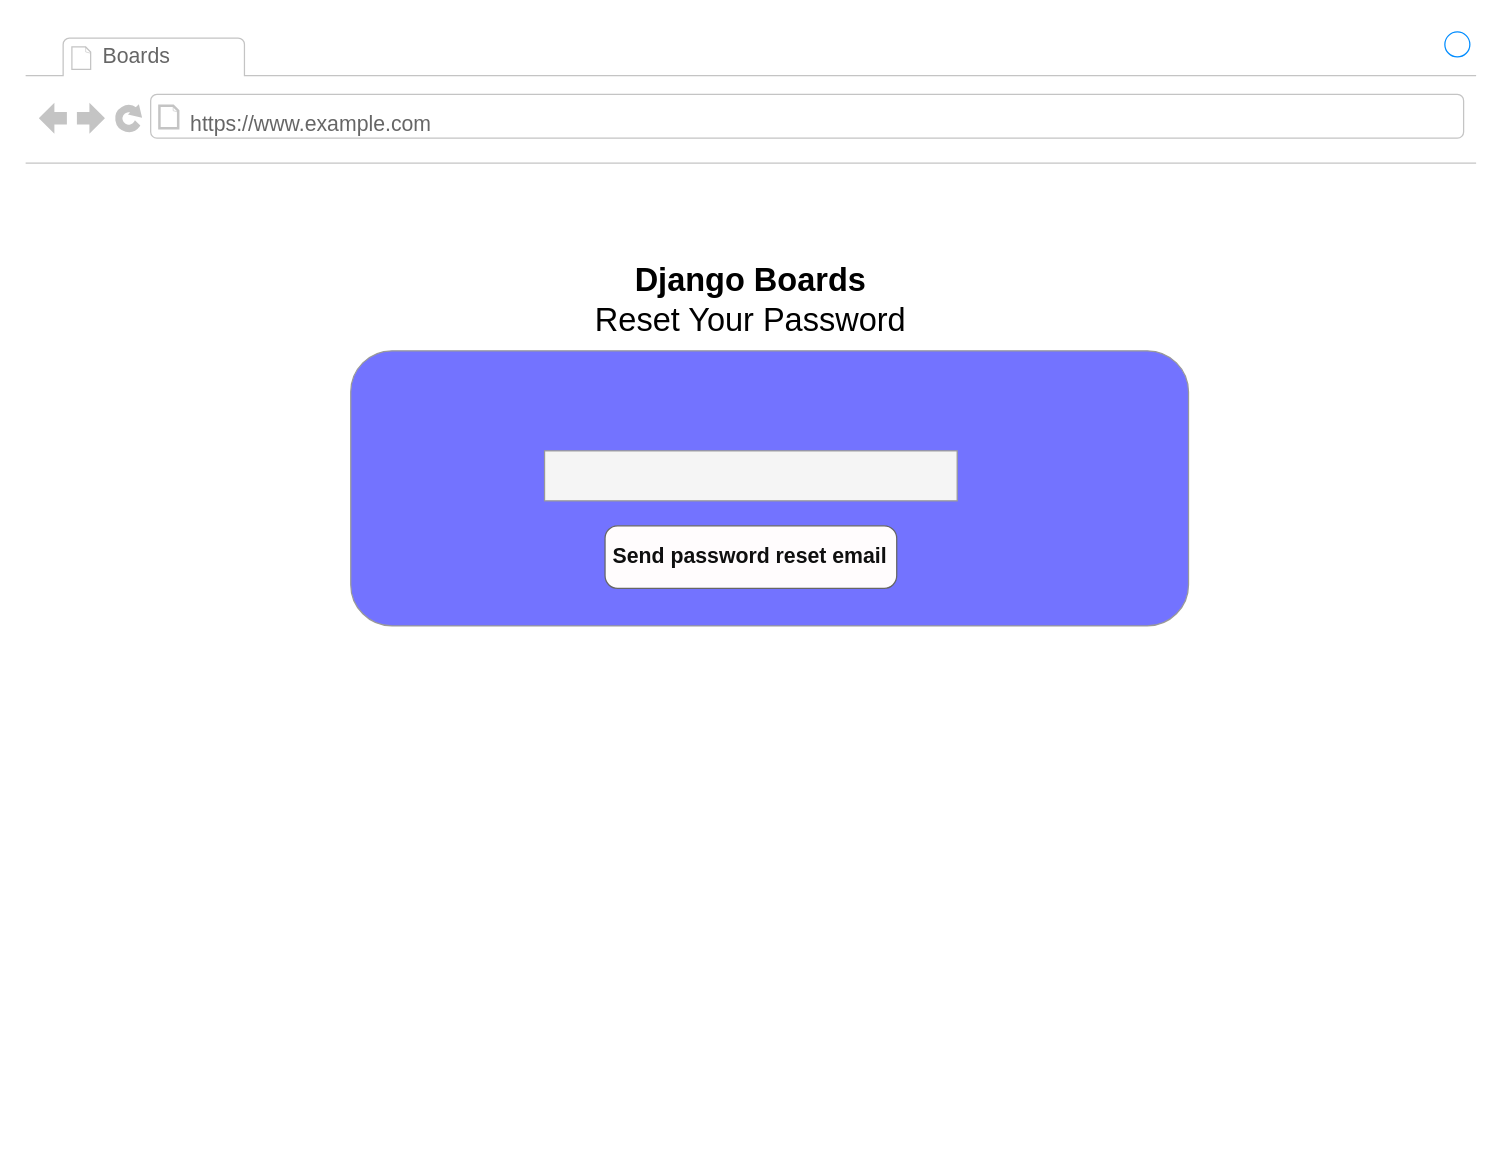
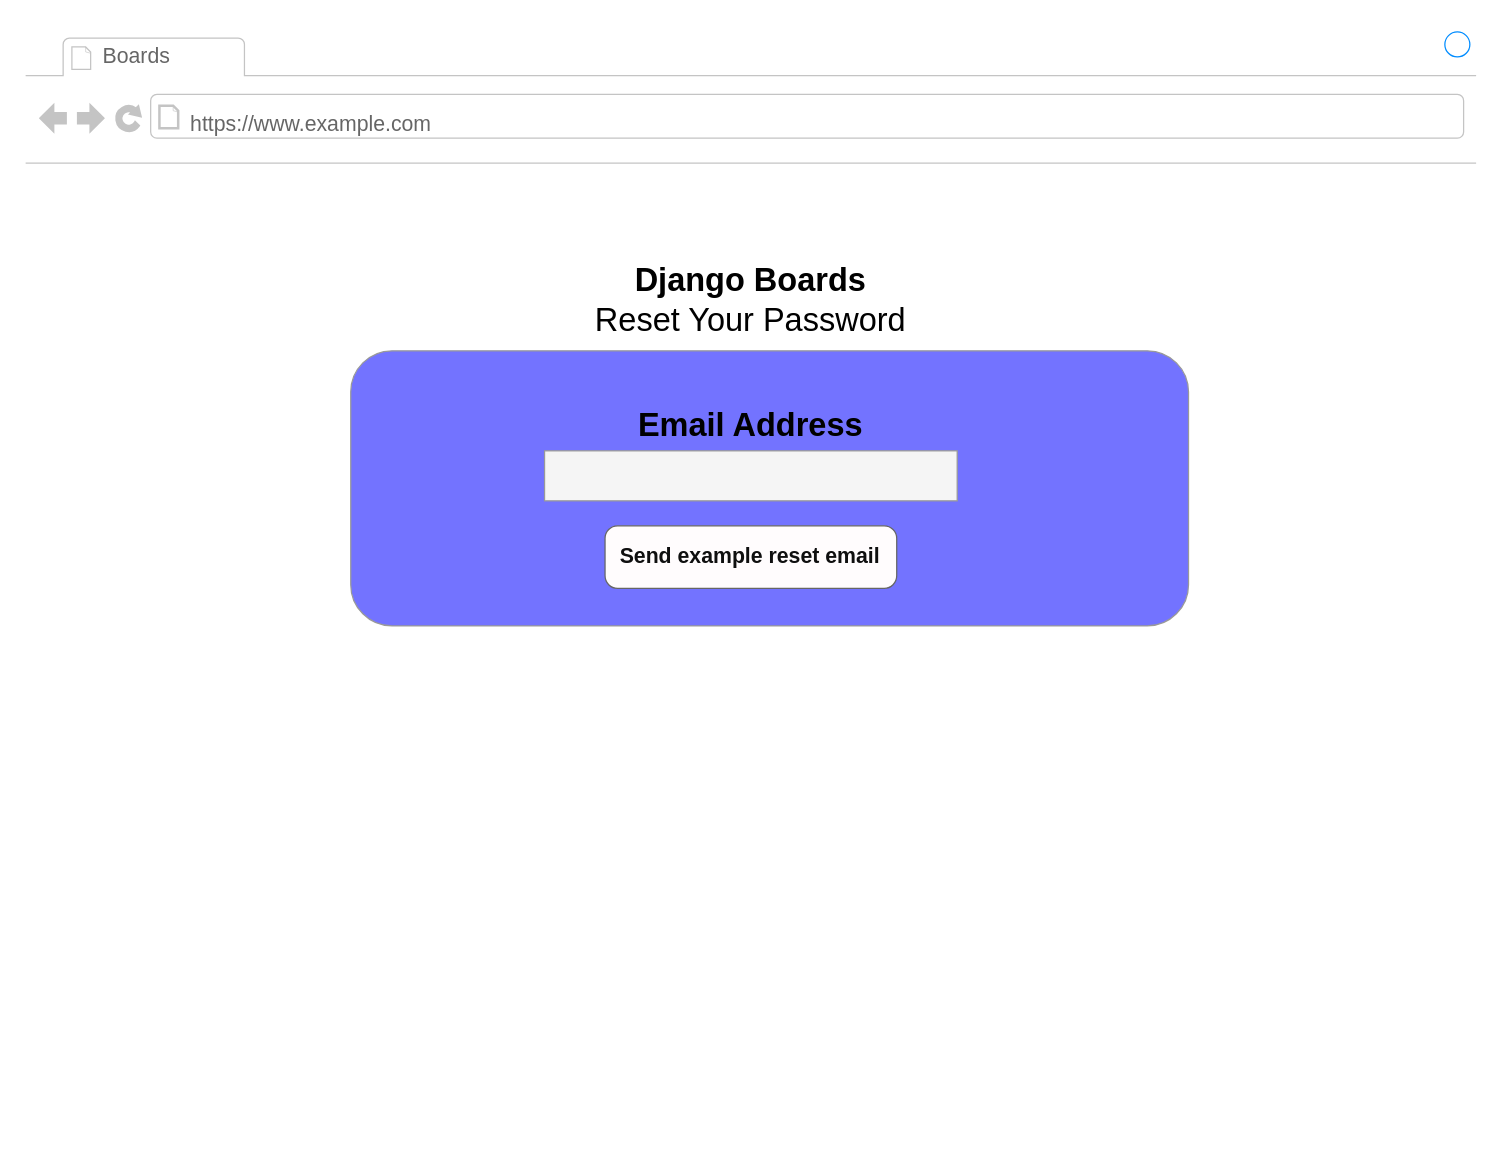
node "Email Address": added
node "Send password reset email": label "Send password reset email" -> "Send example reset email"
